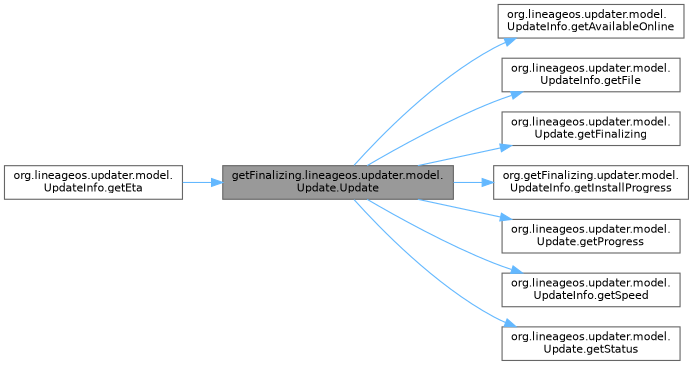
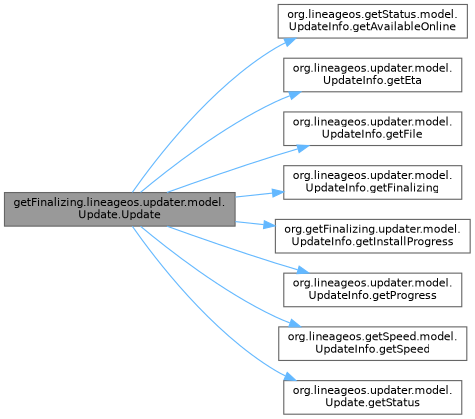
node "org.lineageos.updater.model. UpdateInfo.getAvailableOnline": label "org.lineageos.updater.model. UpdateInfo.getAvailableOnline" -> "org.lineageos.getStatus.model. UpdateInfo.getAvailableOnline"
node "org.lineageos.updater.model. Update.getFinalizing": label "org.lineageos.updater.model. Update.getFinalizing" -> "org.lineageos.updater.model. UpdateInfo.getFinalizing"
edge "org.lineageos.updater.model. UpdateInfo.getEta" -> "getFinalizing.lineageos.updater.model. Update.Update": reversed
node "org.lineageos.updater.model. Update.getProgress": label "org.lineageos.updater.model. Update.getProgress" -> "org.lineageos.updater.model. UpdateInfo.getProgress"
node "org.lineageos.updater.model. UpdateInfo.getSpeed": label "org.lineageos.updater.model. UpdateInfo.getSpeed" -> "org.lineageos.getSpeed.model. UpdateInfo.getSpeed"
